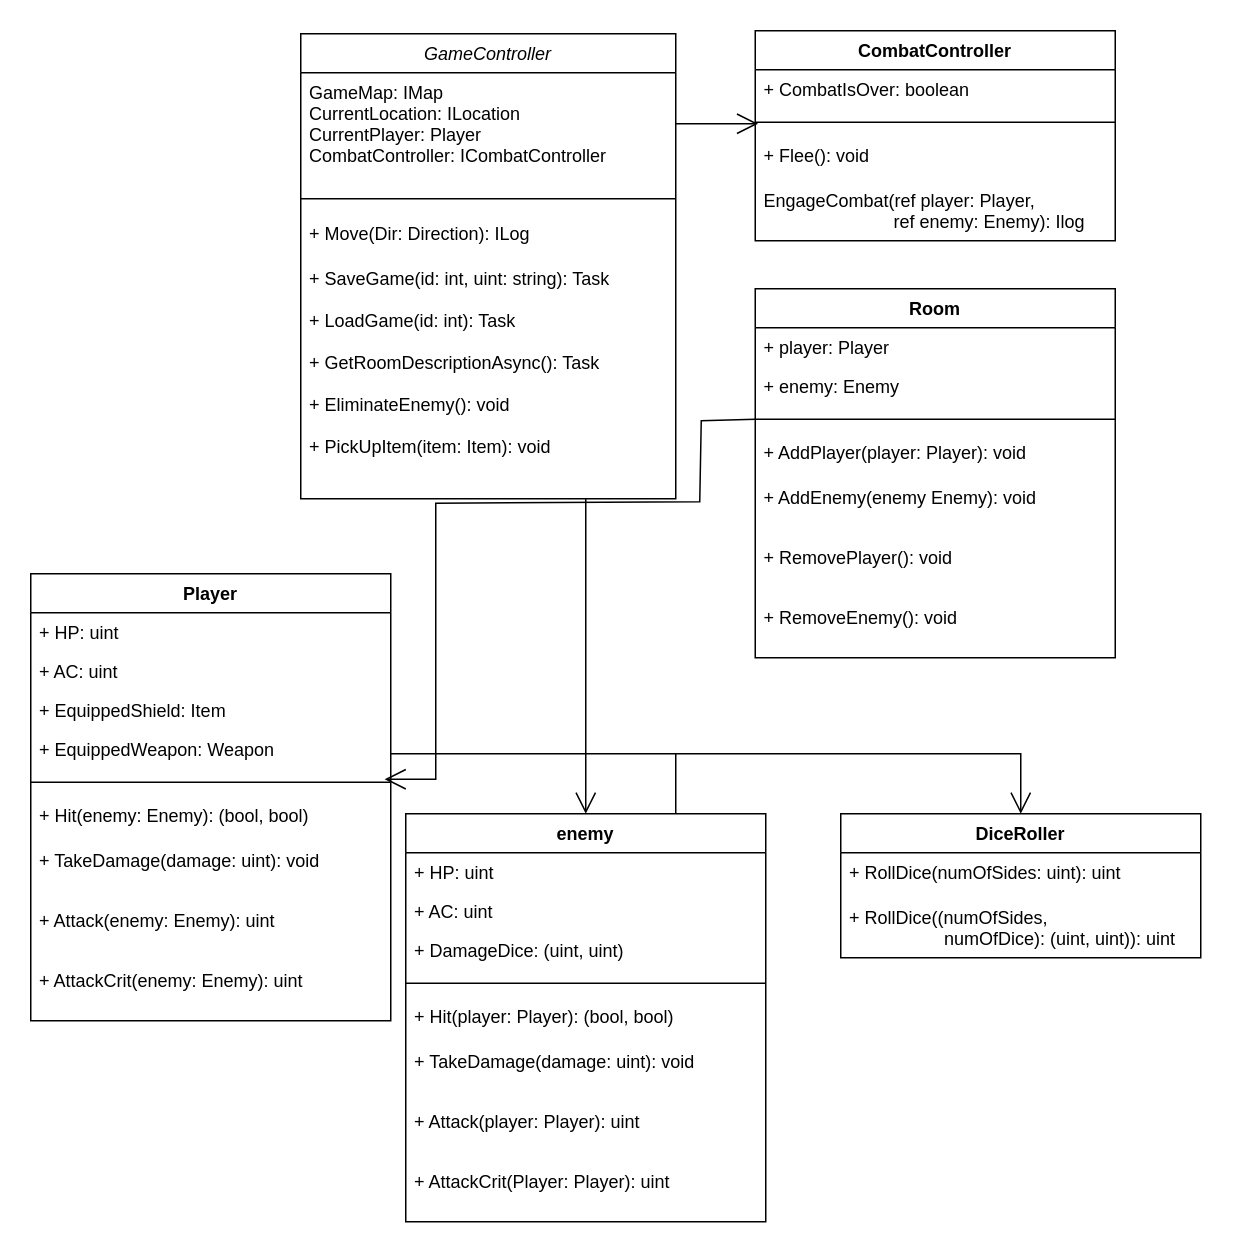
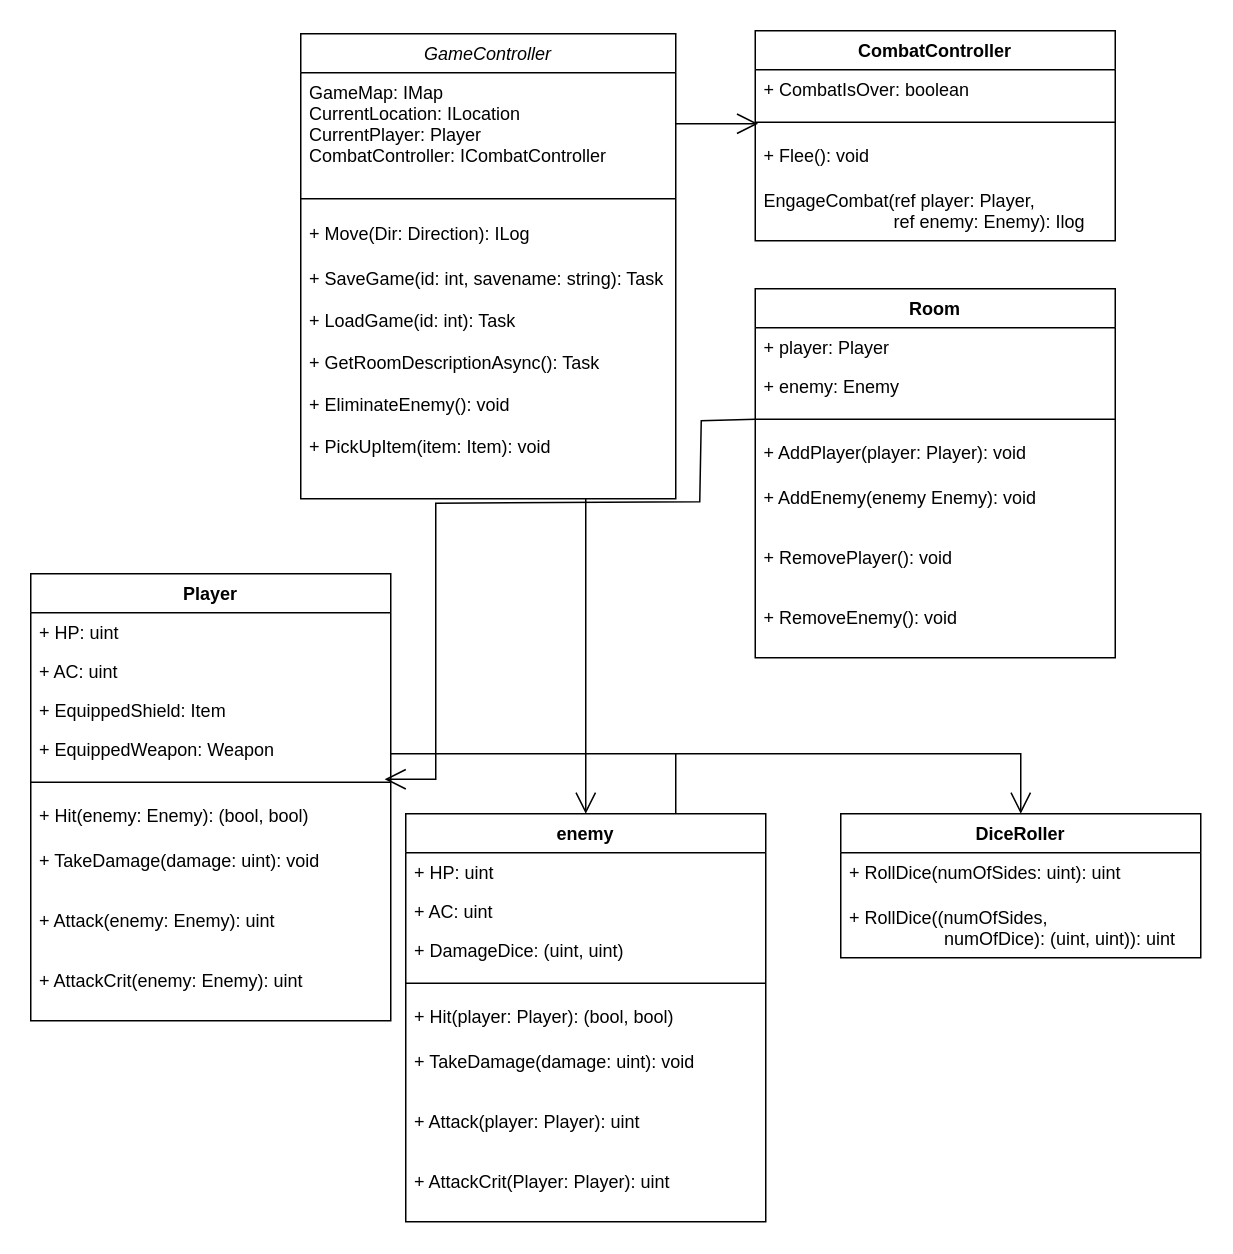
node "+ SaveGame(id: int, uint: string): Task": label "+ SaveGame(id: int, uint: string): Task" -> "+ SaveGame(id: int, savename: string): Task"
